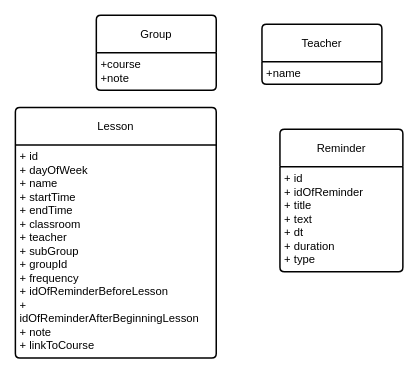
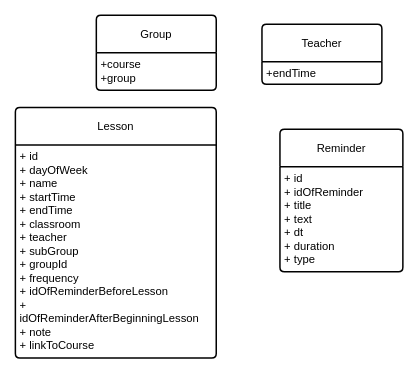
node "+course +note": label "+course +note" -> "+course +group"
node "+name": label "+name" -> "+endTime"
